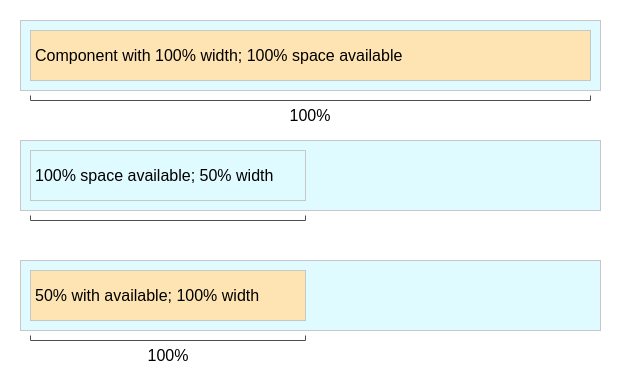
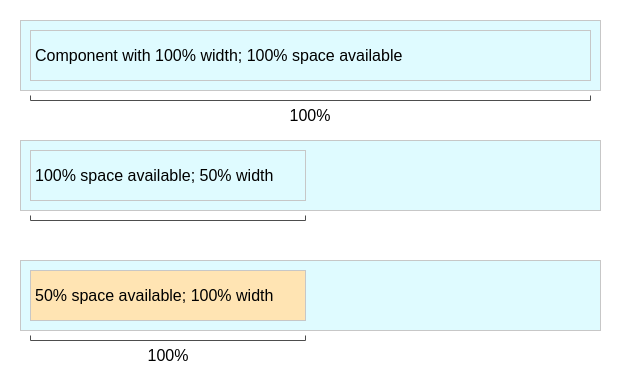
node "Component with 100% width; 100% space available": fillcolor #ffe4b3 -> #dffbff
node "50% with available; 100% width": label "50% with available; 100% width" -> "50% space available; 100% width"
